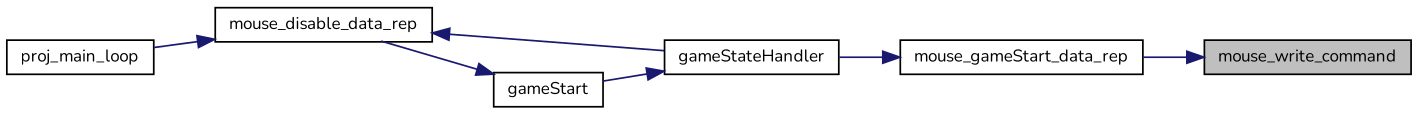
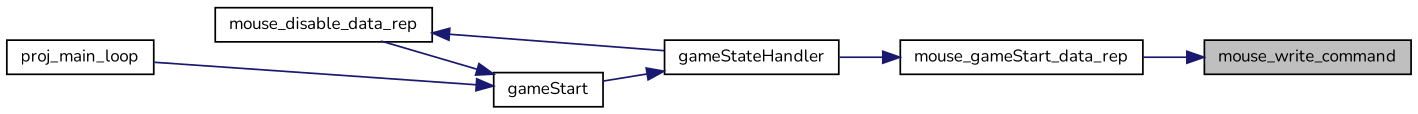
edge "proj_main_loop" -> "mouse_disable_data_rep": now "proj_main_loop" -> "gameStart"
